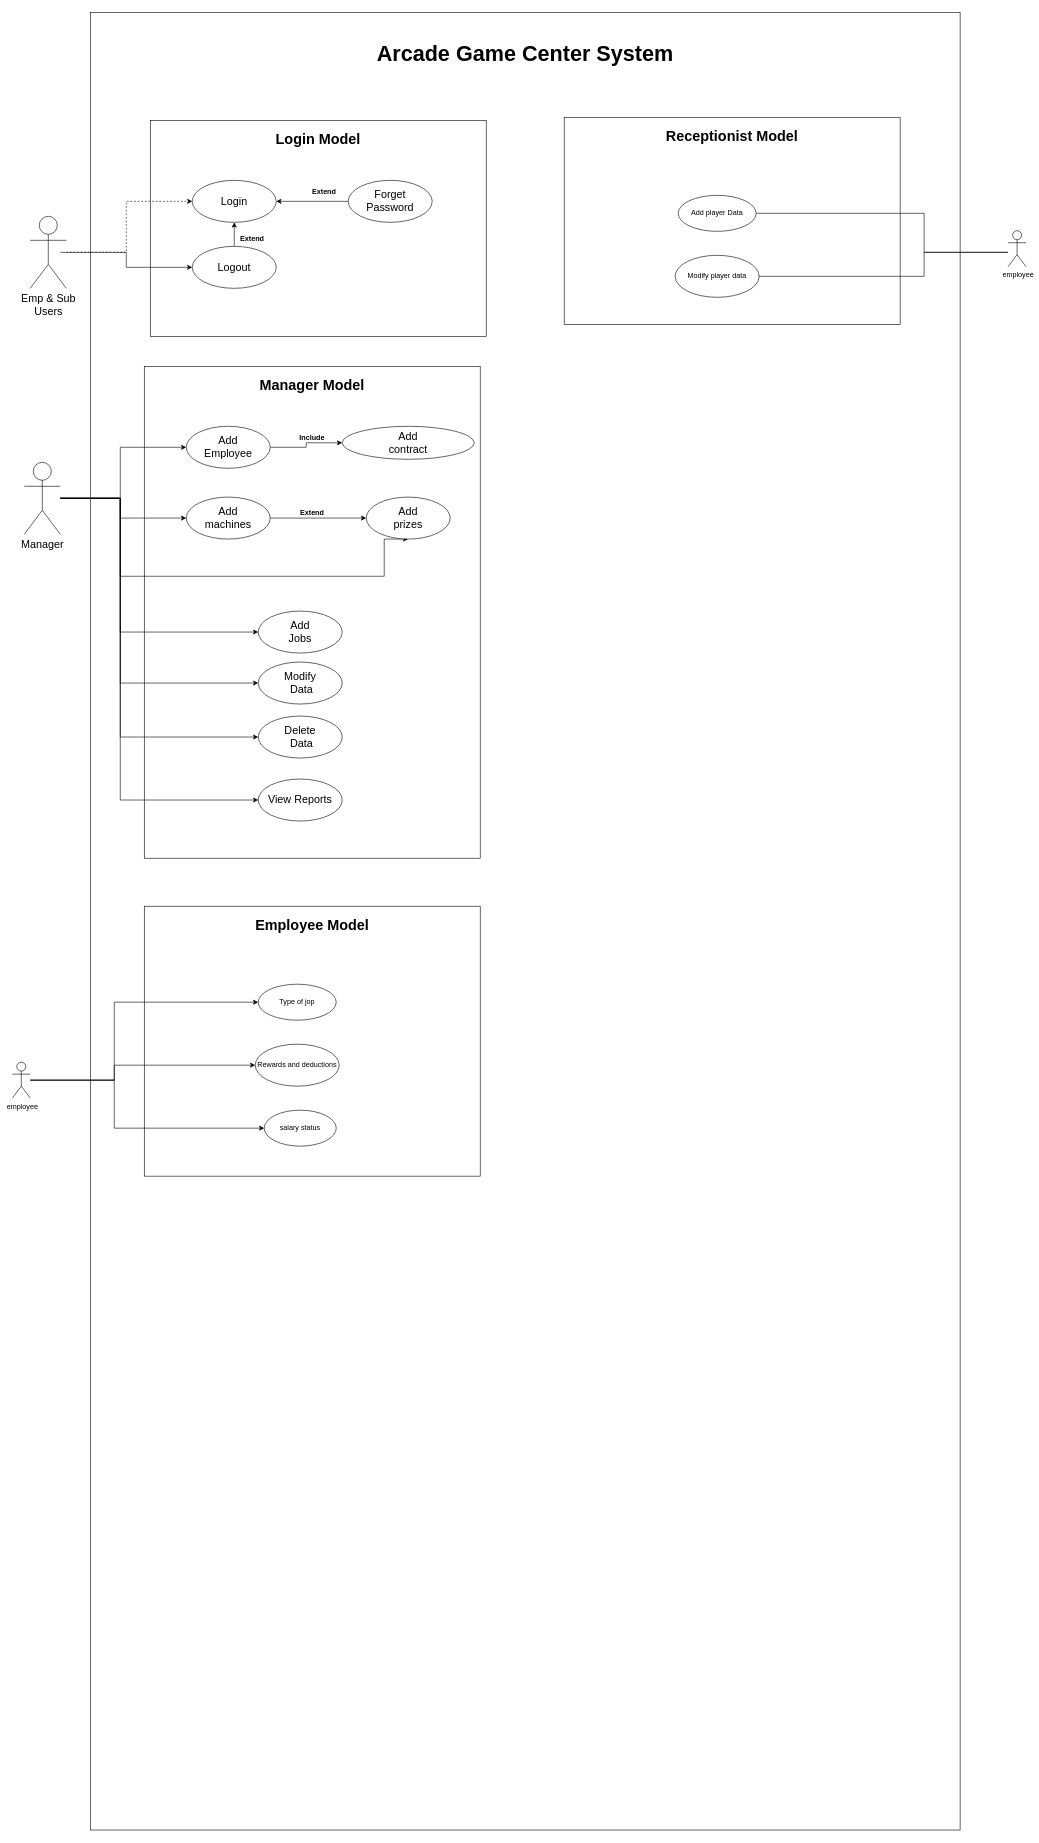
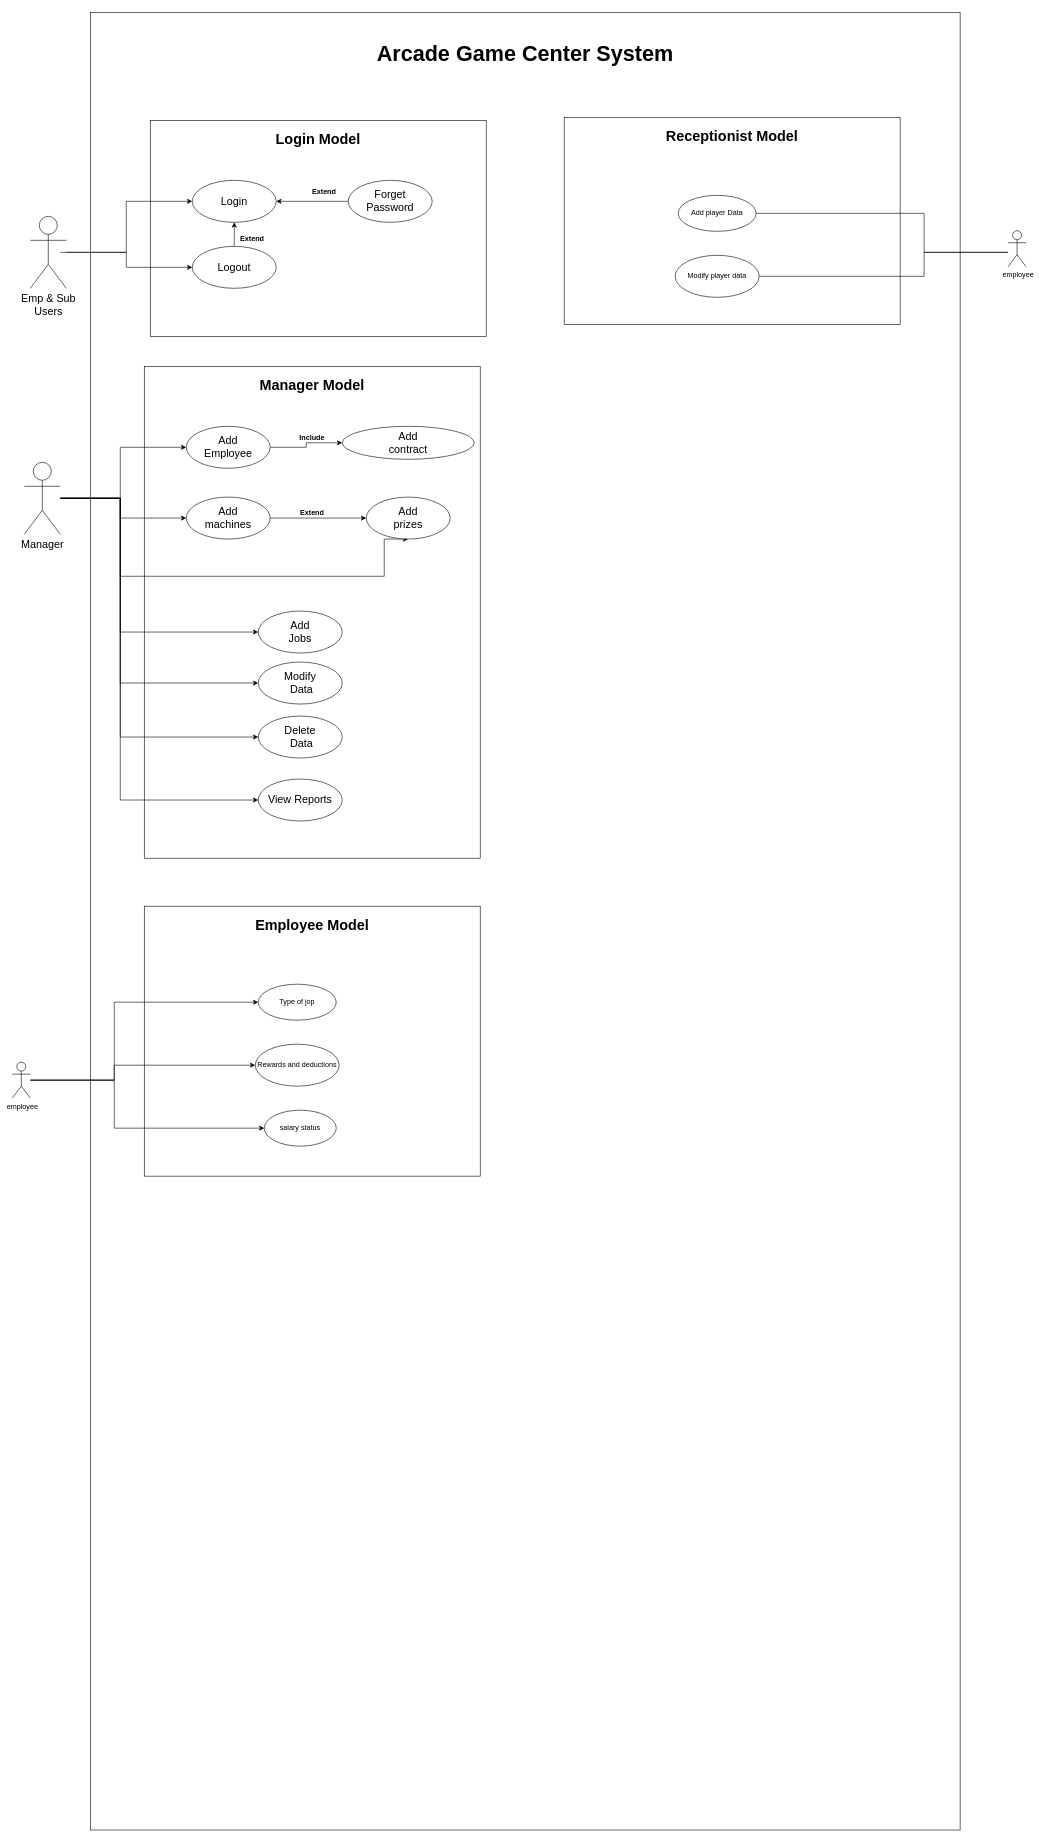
edge "Emp & Sub Users" -> "Login": style dashed -> solid
